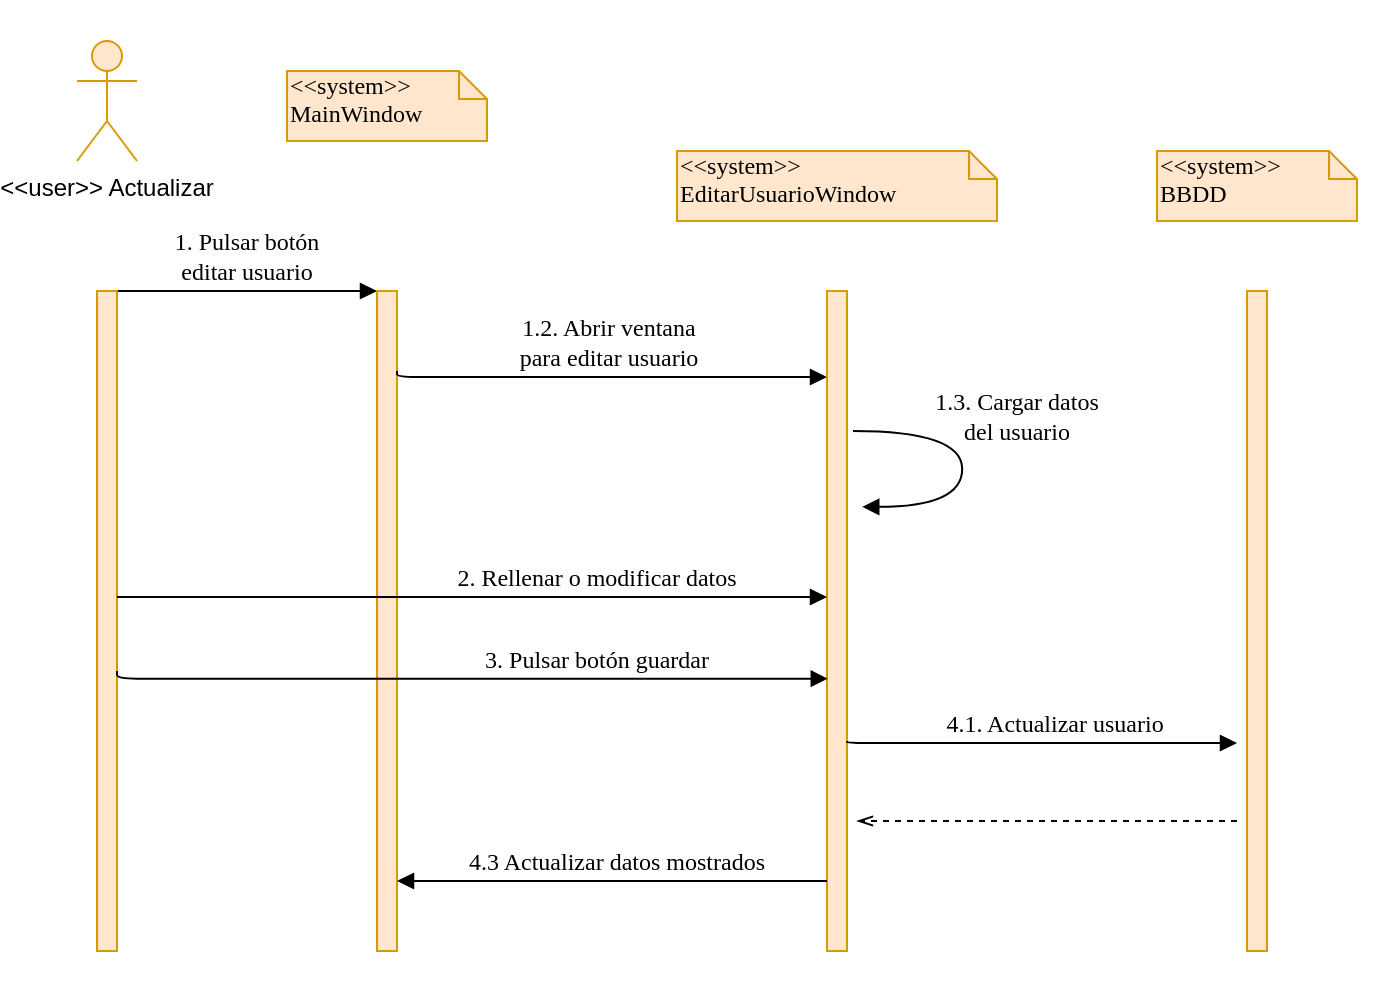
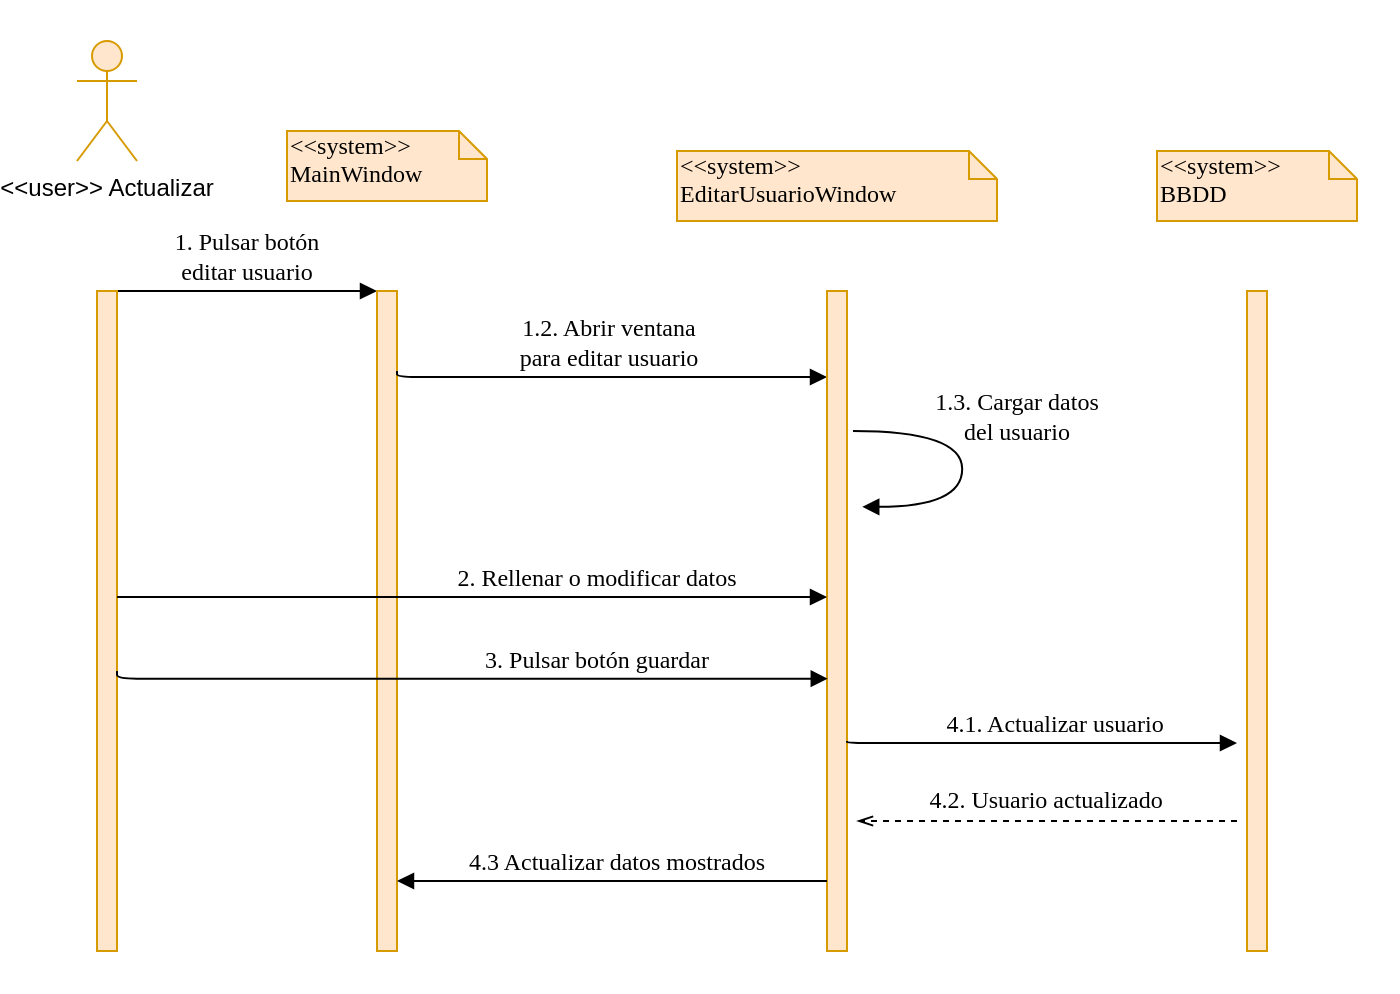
node "<<system>> MainWindow": moved (387, 106) -> (387, 166)
node "4.2. Usuario actualizado": added
